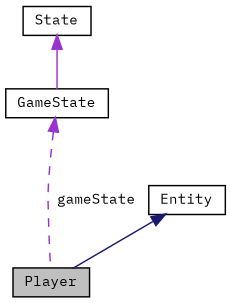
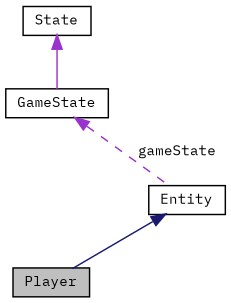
edge "Player" -> "GameState": now "Entity" -> "GameState"
